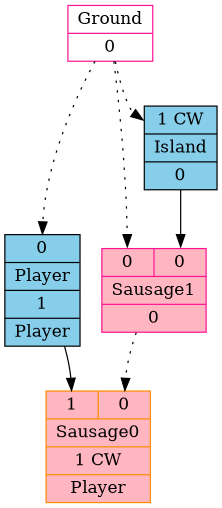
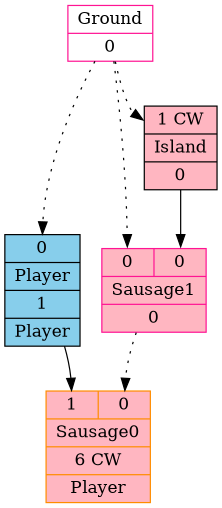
node "1 CW": fillcolor skyblue -> lightpink
node "1": text "1 CW" -> "6 CW"
